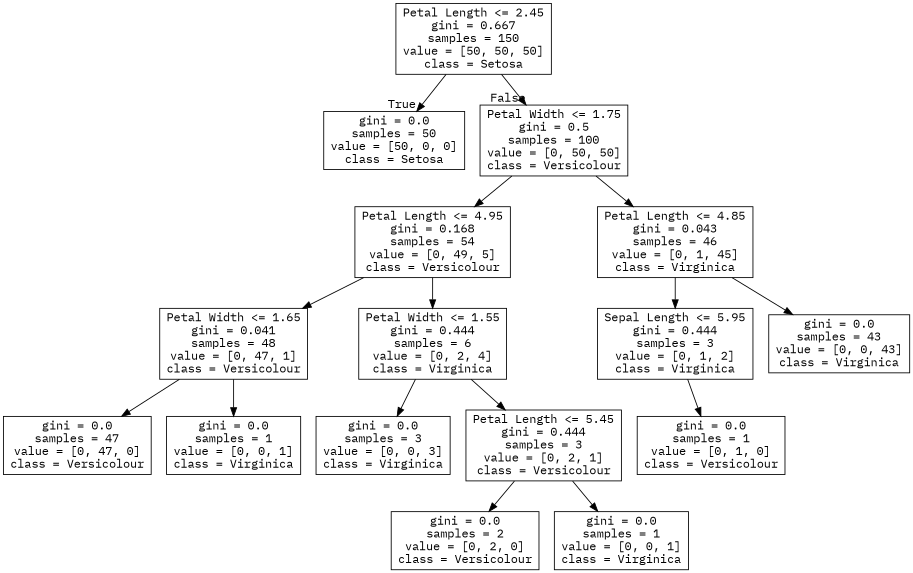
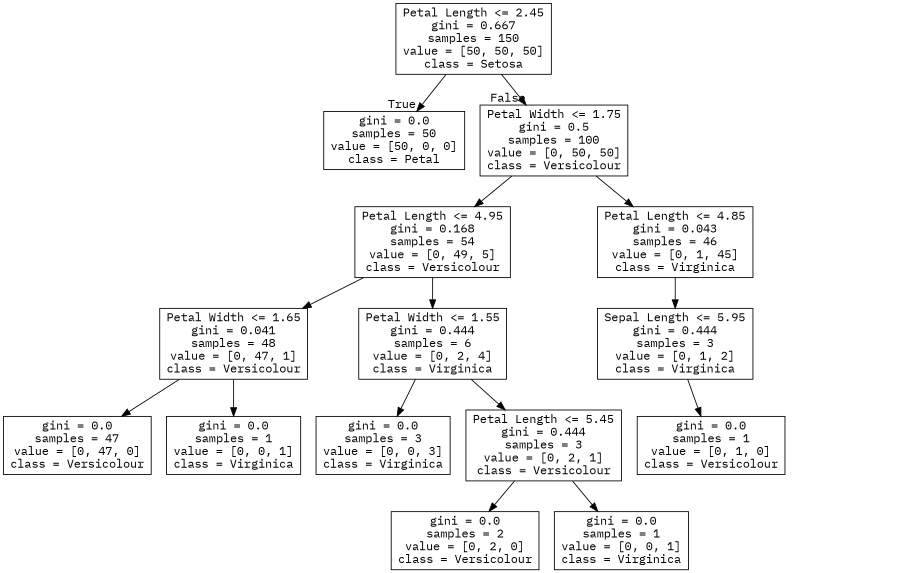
node "gini = 0.0 samples = 50 value = [50, 0, 0] class = Setosa": label "gini = 0.0 samples = 50 value = [50, 0, 0] class = Setosa" -> "gini = 0.0 samples = 50 value = [50, 0, 0] class = Petal"
node "gini = 0.0 samples = 43 value = [0, 0, 43] class = Virginica": removed
